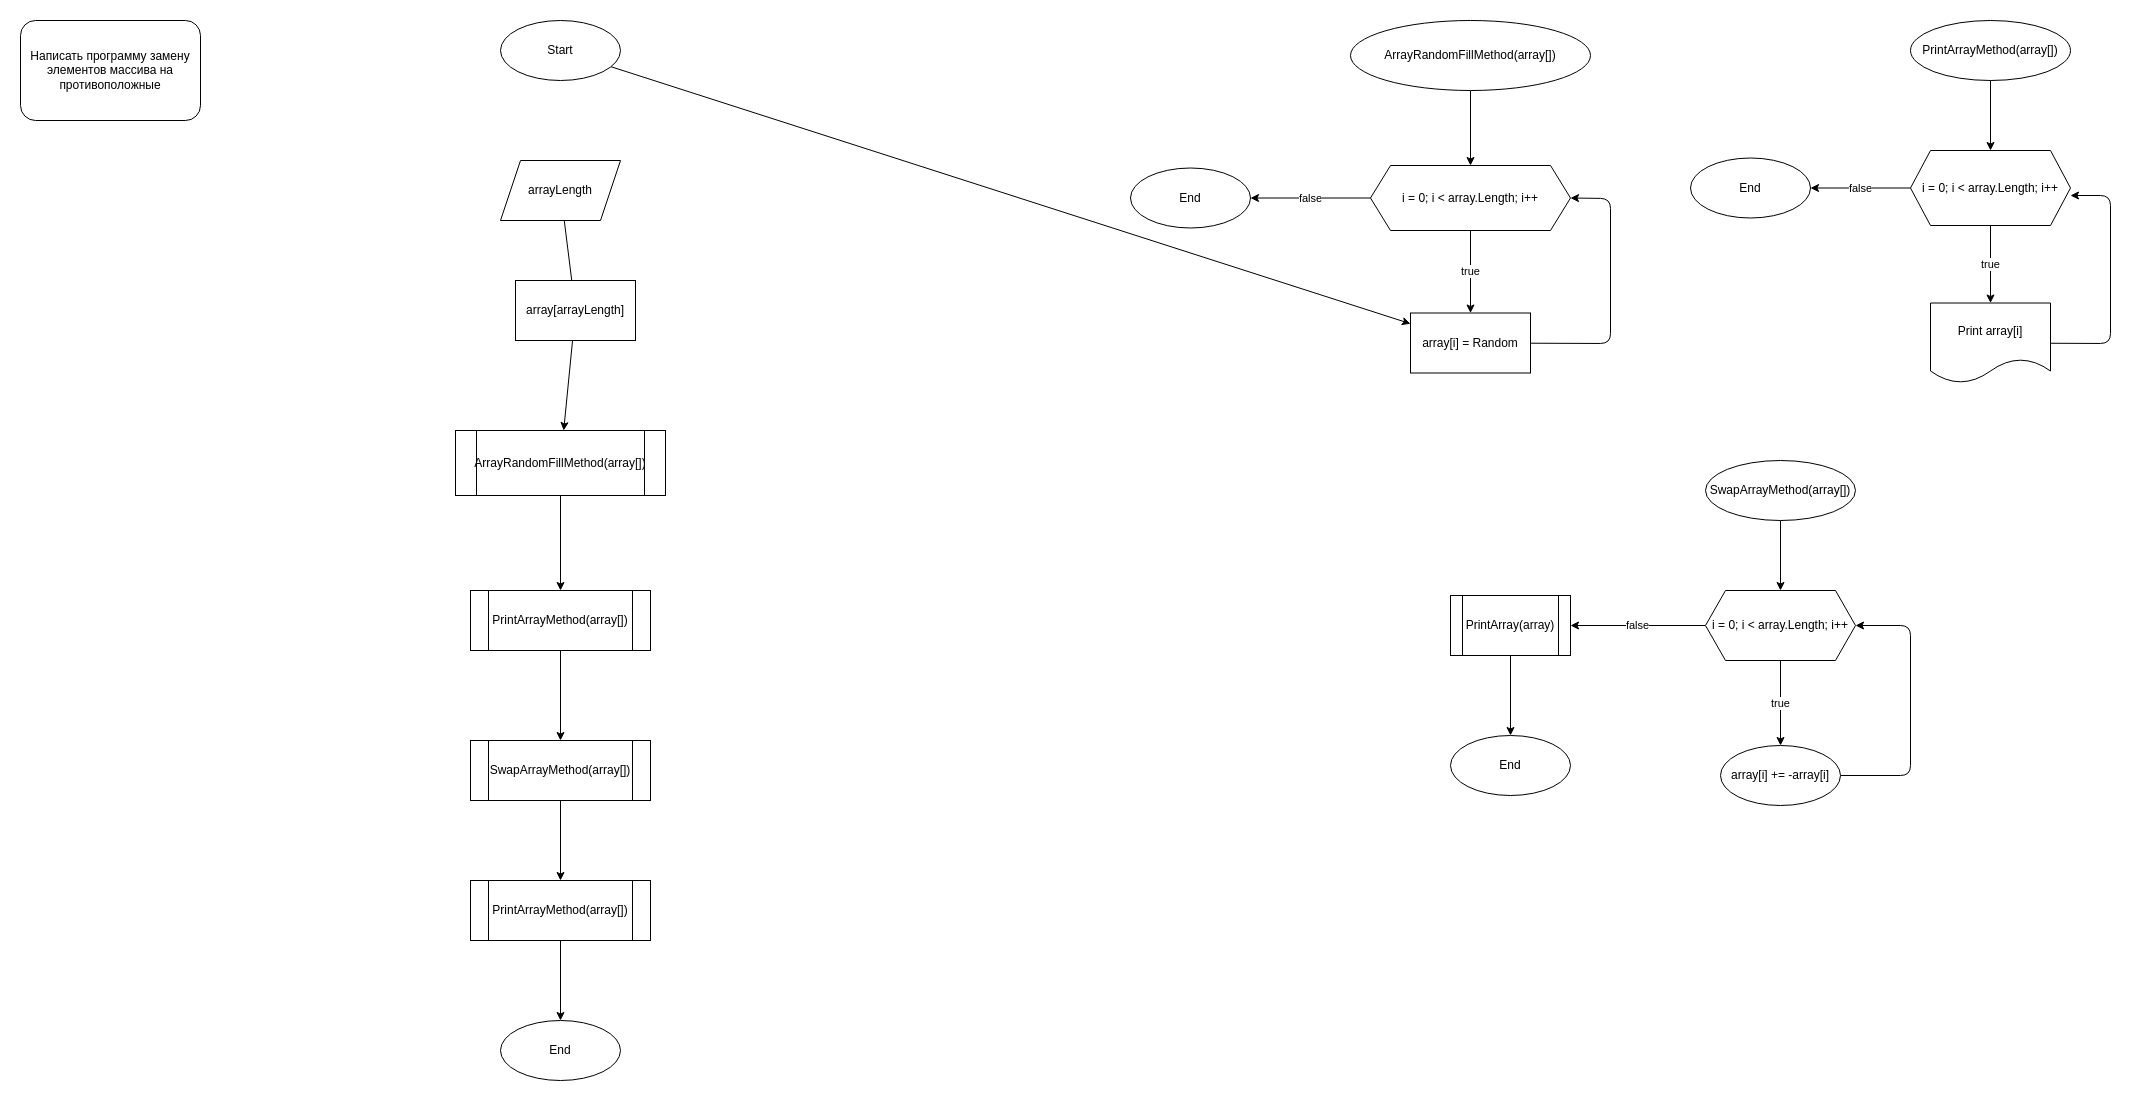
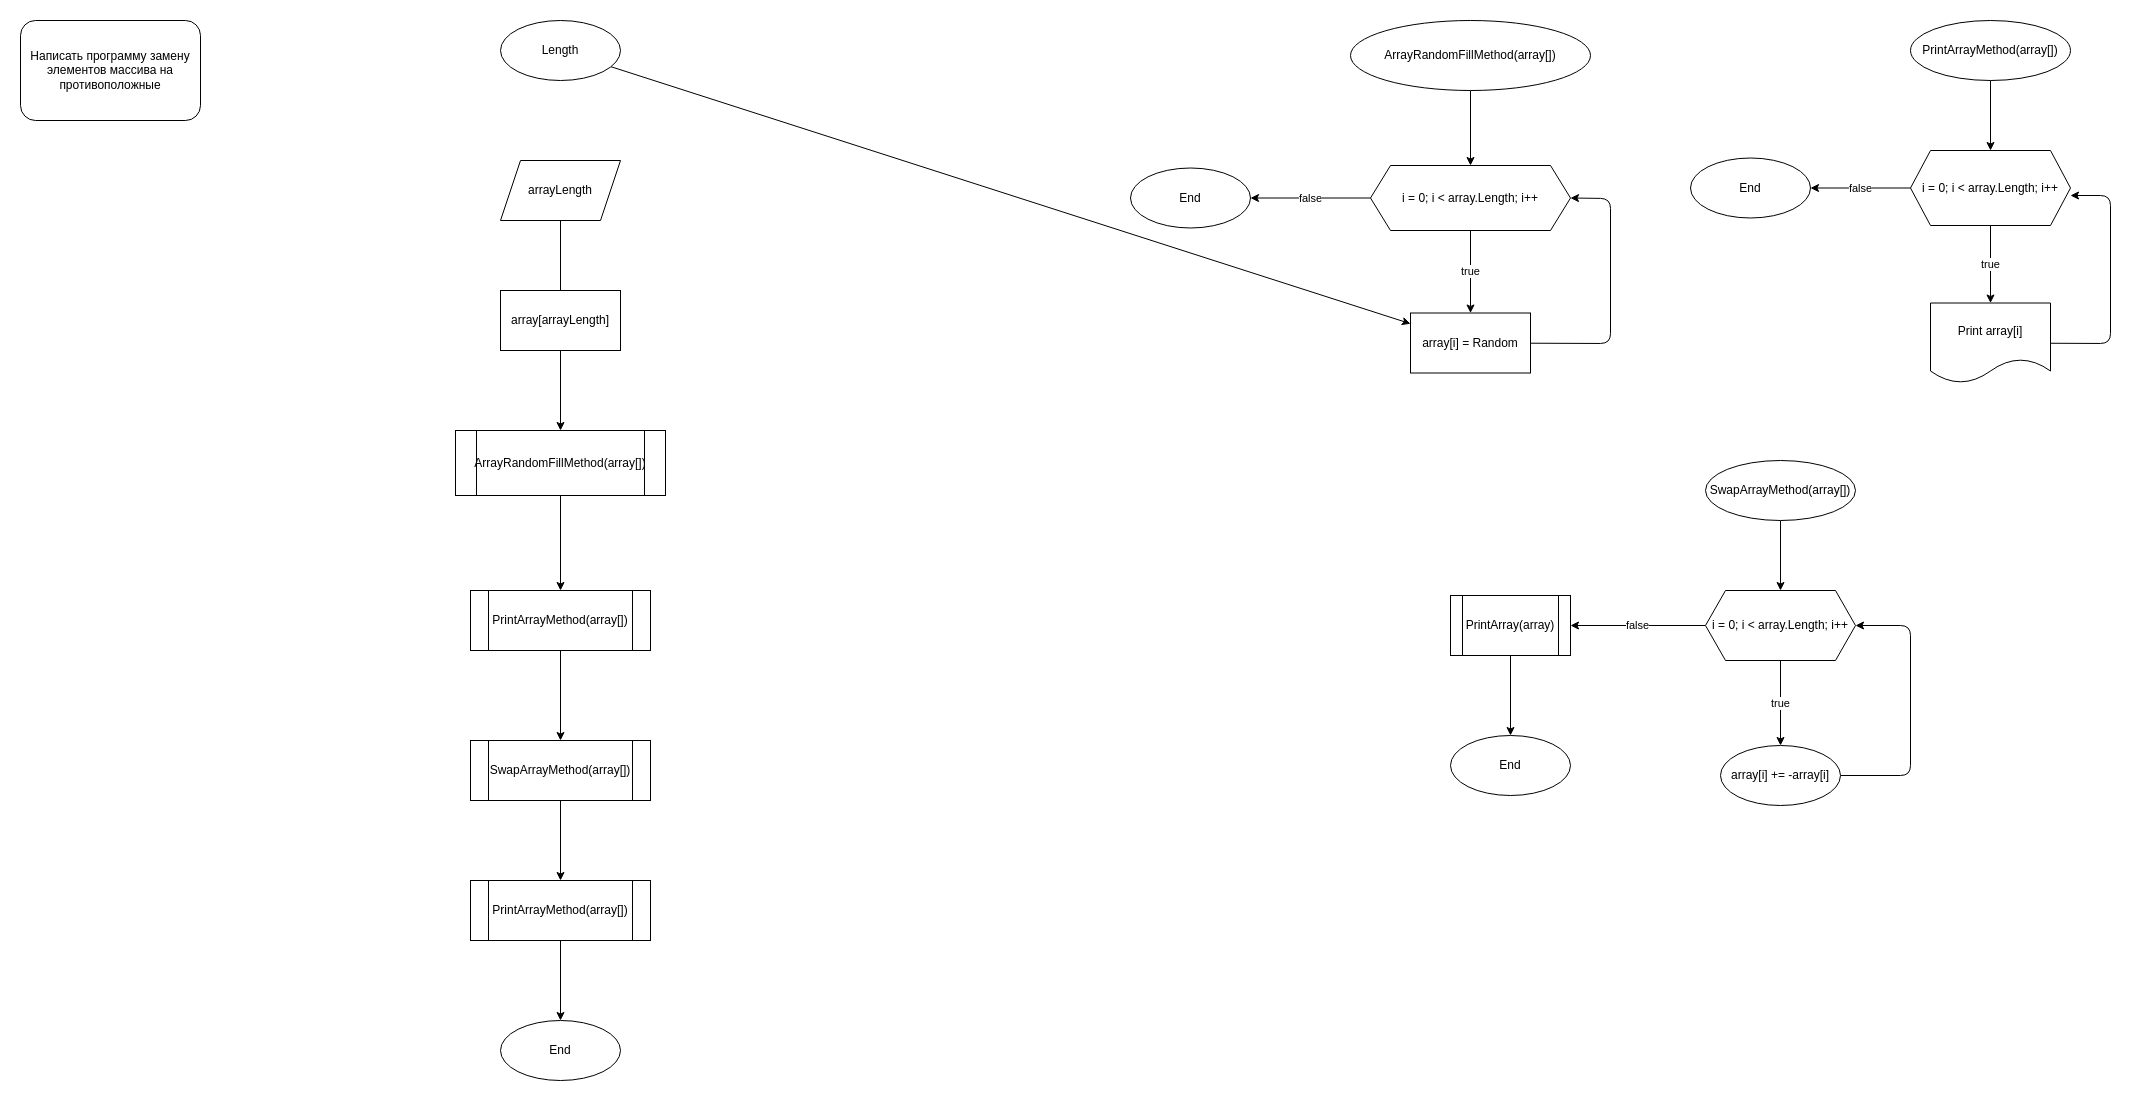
node "Start": label "Start" -> "Length"
node "array[arrayLength]": moved (576, 311) -> (561, 321)
